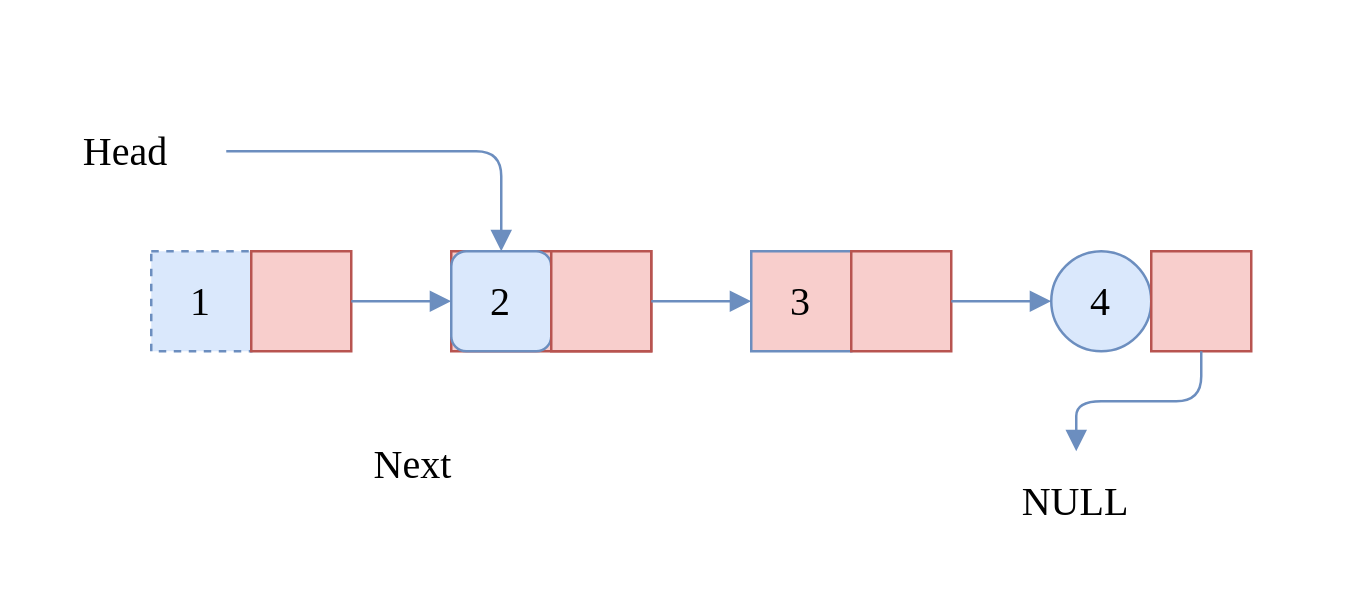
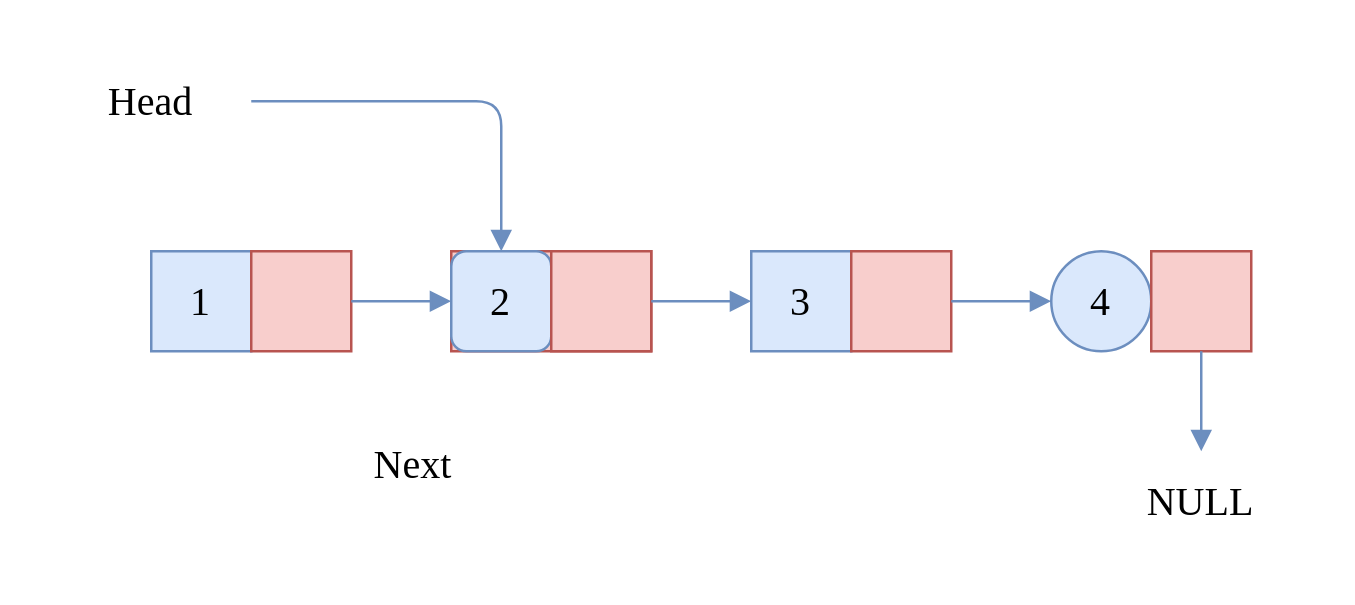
node "Head": moved (126, 151) -> (151, 101)
node "1": style dashed -> solid
node "3": fillcolor #f8cecc -> #dae8fc
node "NULL": moved (1076, 501) -> (1201, 501)
